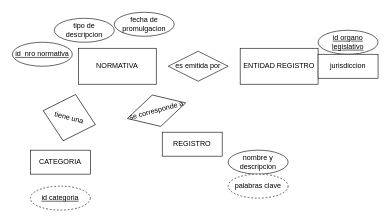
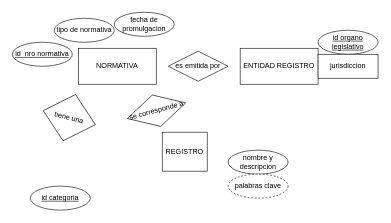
node "tipo de descripcion": label "tipo de descripcion" -> "tipo de normativa"
node "REGISTRO": size 60x24 -> 45x39
node "CATEGORIA": removed
node "id categoria": style dashed -> solid
